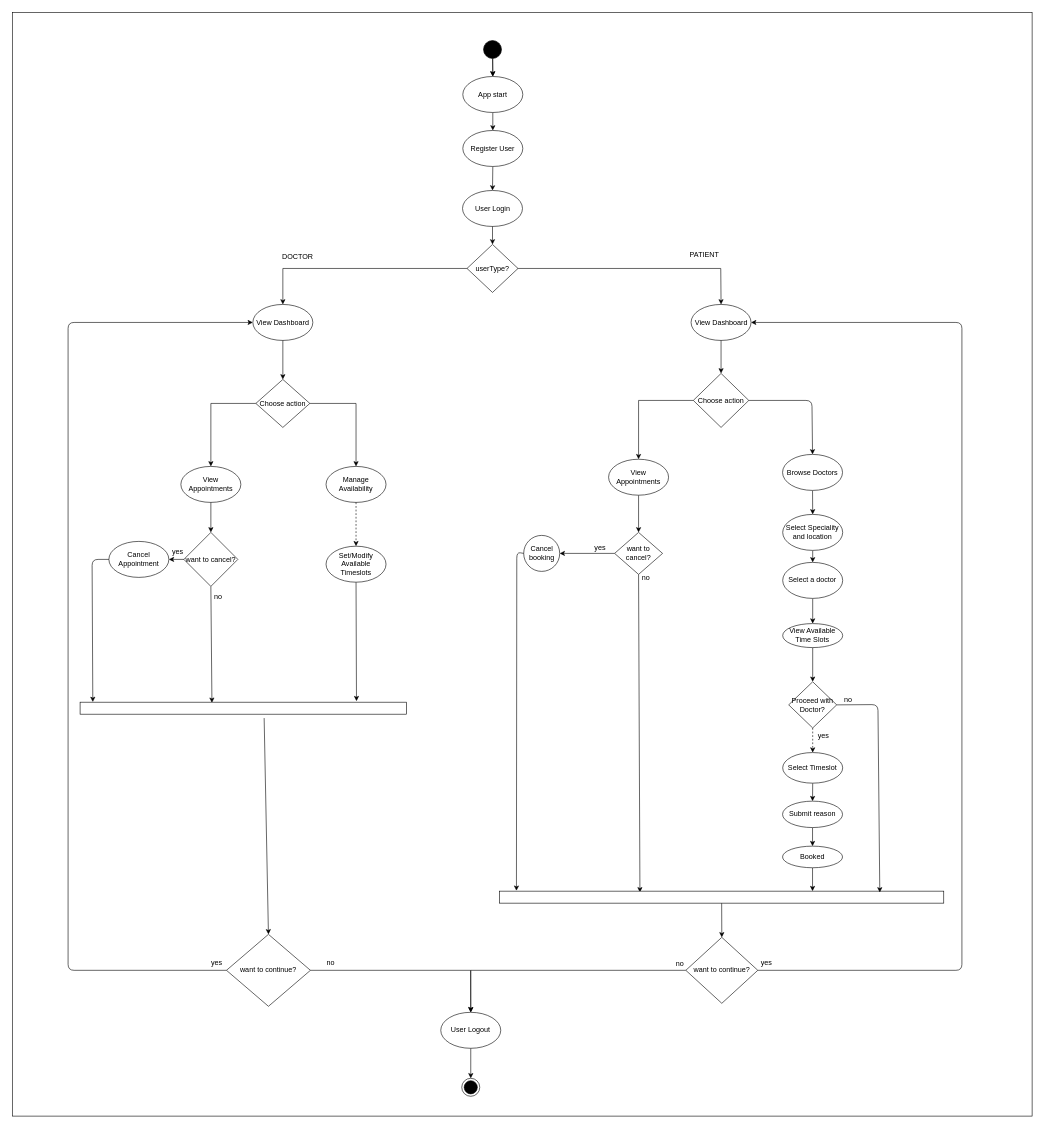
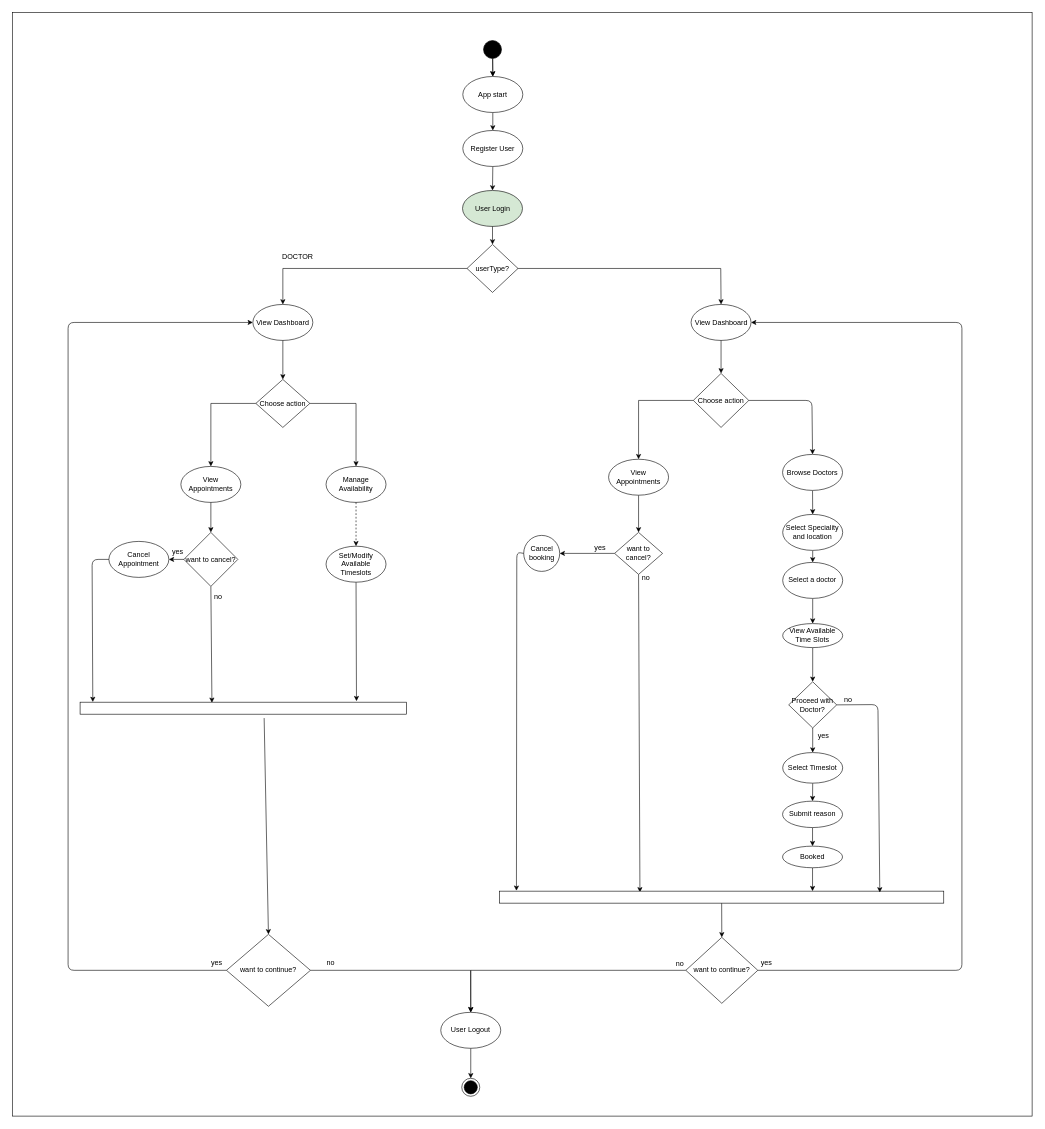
node "User Login": fillcolor #ffffff -> #d5e8d4
node "PATIENT": removed
edge "Proceed with Doctor?" -> "Select Timeslot": style dashed -> solid
